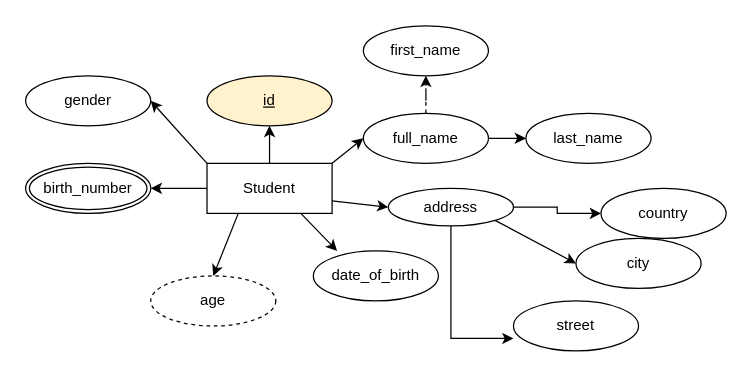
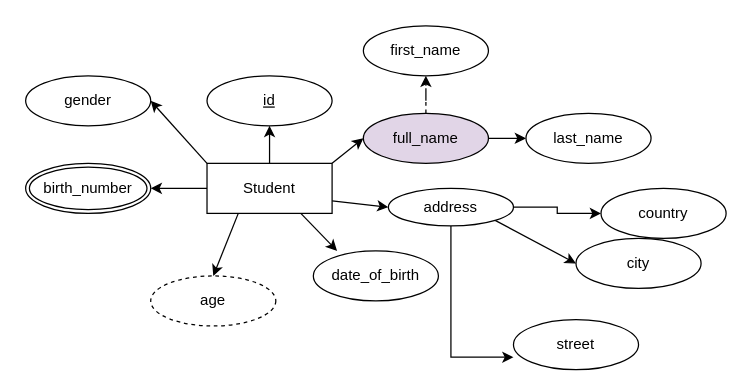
node "id": fillcolor #fff2cc -> #ffffff
node "full_name": fillcolor #ffffff -> #e1d5e7
node "street": moved (576, 326) -> (576, 344)
